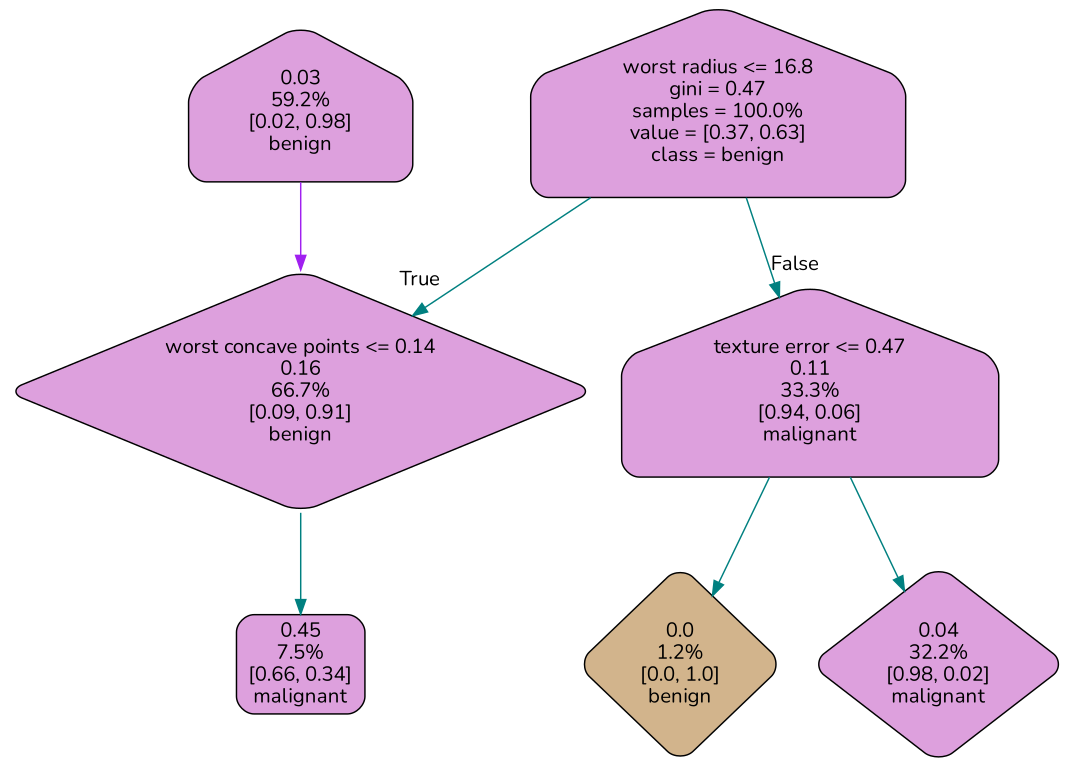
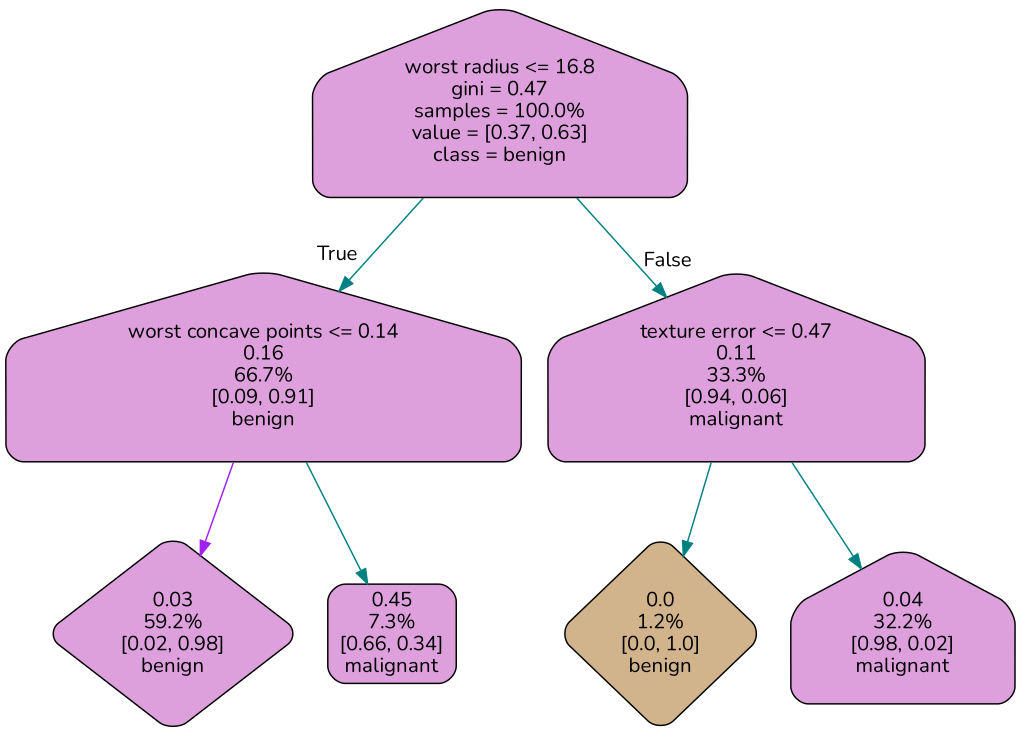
node "0.03 59.2% [0.02, 0.98] benign": shape house -> diamond
edge "0.03 59.2% [0.02, 0.98] benign" -> "worst concave points <= 0.14 0.16 66.7% [0.09, 0.91] benign": reversed
node "worst concave points <= 0.14 0.16 66.7% [0.09, 0.91] benign": shape diamond -> house
node "0.45 7.5% [0.66, 0.34] malignant": label "0.45 7.5% [0.66, 0.34] malignant" -> "0.45 7.3% [0.66, 0.34] malignant"
node "0.04 32.2% [0.98, 0.02] malignant": shape diamond -> house
